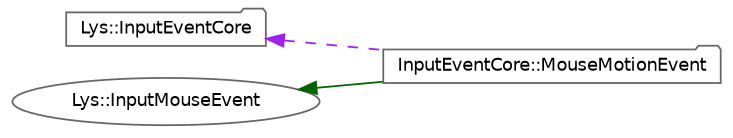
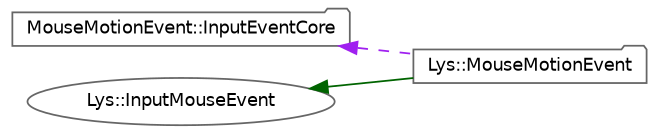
node "Lys::InputEventCore": label "Lys::InputEventCore" -> "MouseMotionEvent::InputEventCore"
node "InputEventCore::MouseMotionEvent": label "InputEventCore::MouseMotionEvent" -> "Lys::MouseMotionEvent"
